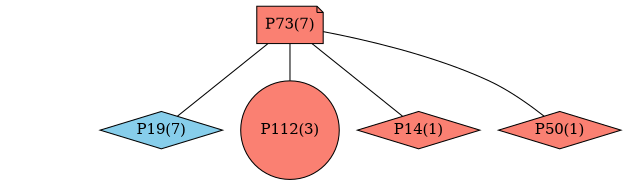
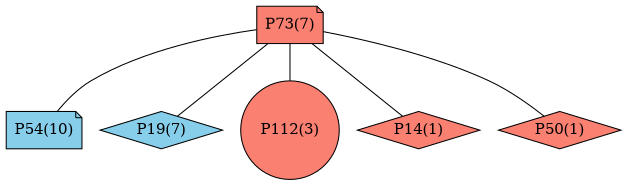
node "P54(10)": added
